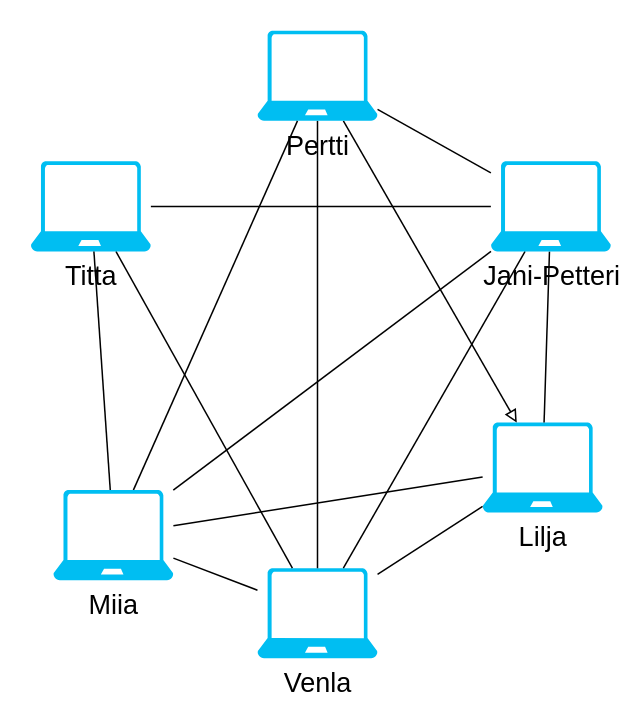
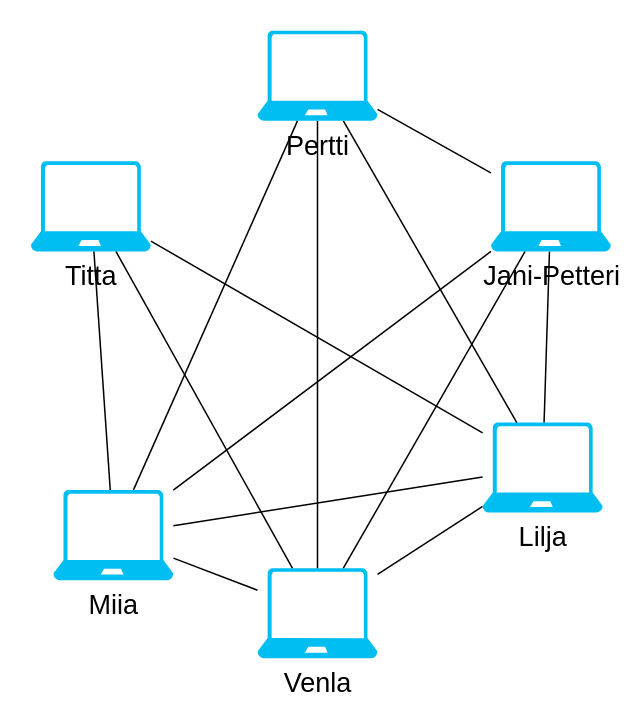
edge "Titta" -- "Jani-Petteri": removed
edge "Titta" -- "Lilja": added
edge "Pertti" -> "Lilja": arrowhead block -> none
